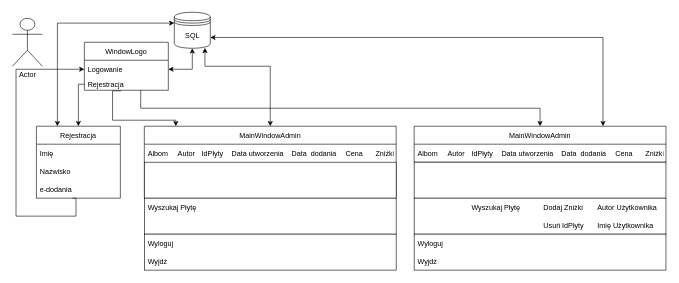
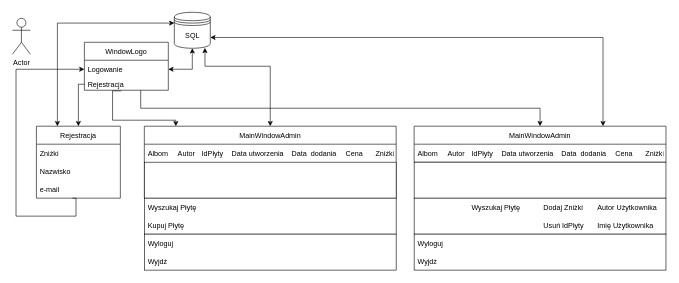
node "Actor": size 30x48 -> 18x36
node "Imię": label "Imię" -> "Zniżki"
node "e-dodania": label "e-dodania" -> "e-mail"
node "Kupuj Płytę": added
